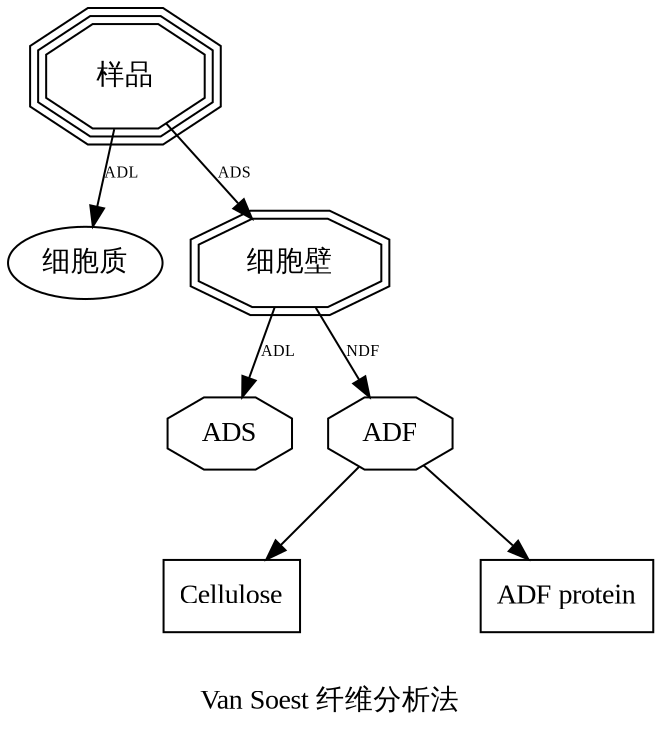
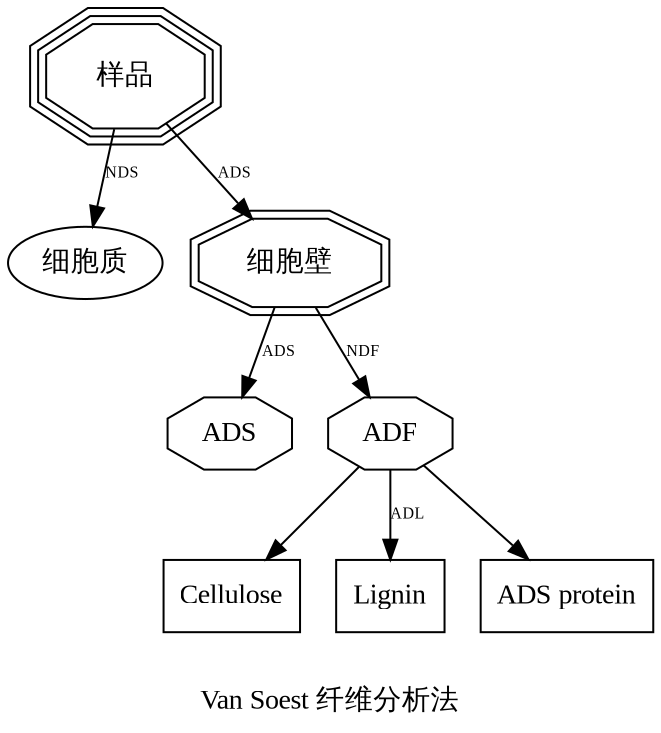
edge "样品" -> "细胞质": label "ADL" -> "NDS"
edge "细胞壁" -> "ADS": label "ADL" -> "ADS"
node "Lignin": added
node "ADF protein": label "ADF protein" -> "ADS protein"
